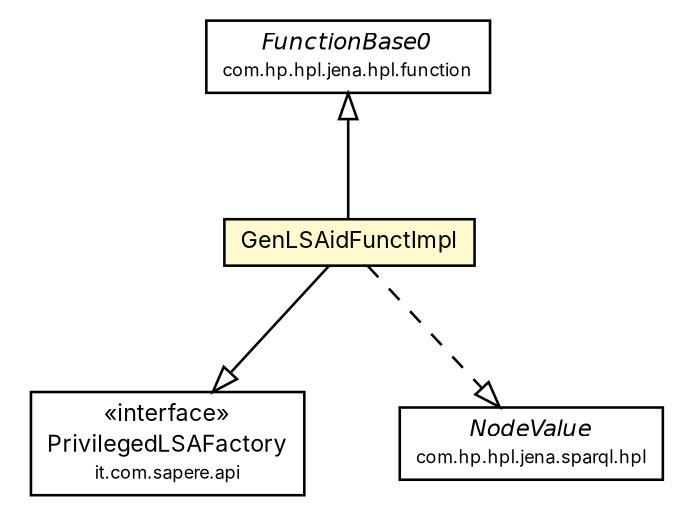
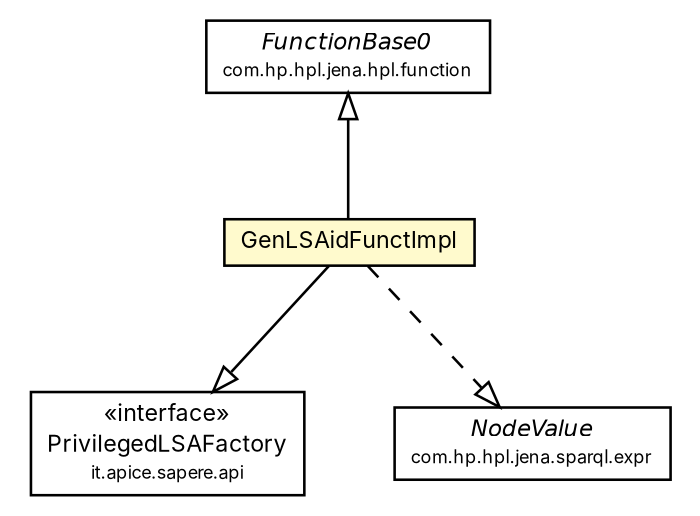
node "NodeValue": text "com.hp.hpl.jena.sparql.hpl" -> "com.hp.hpl.jena.sparql.expr"
node "PrivilegedLSAFactory": text "it.com.sapere.api" -> "it.apice.sapere.api"
